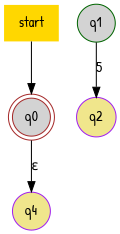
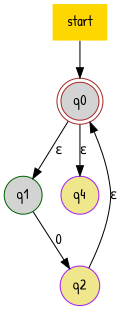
edge "q1" -> "q2": label "5" -> "0"
edge "q0" -> "q1": added, label "ε"
edge "q2" -> "q0": added, label "ε"
